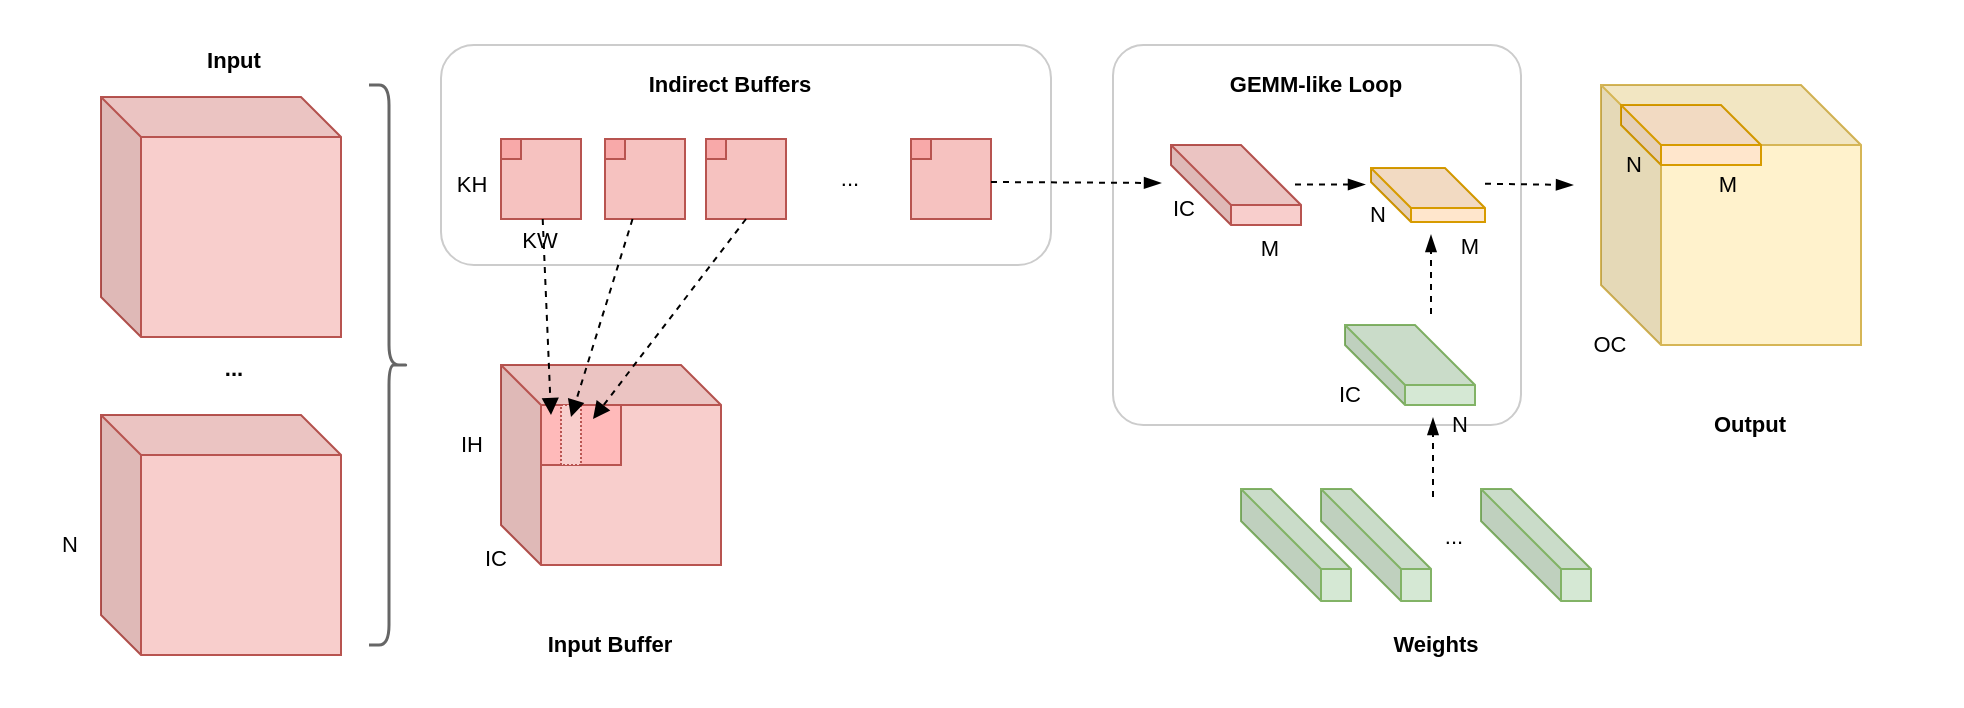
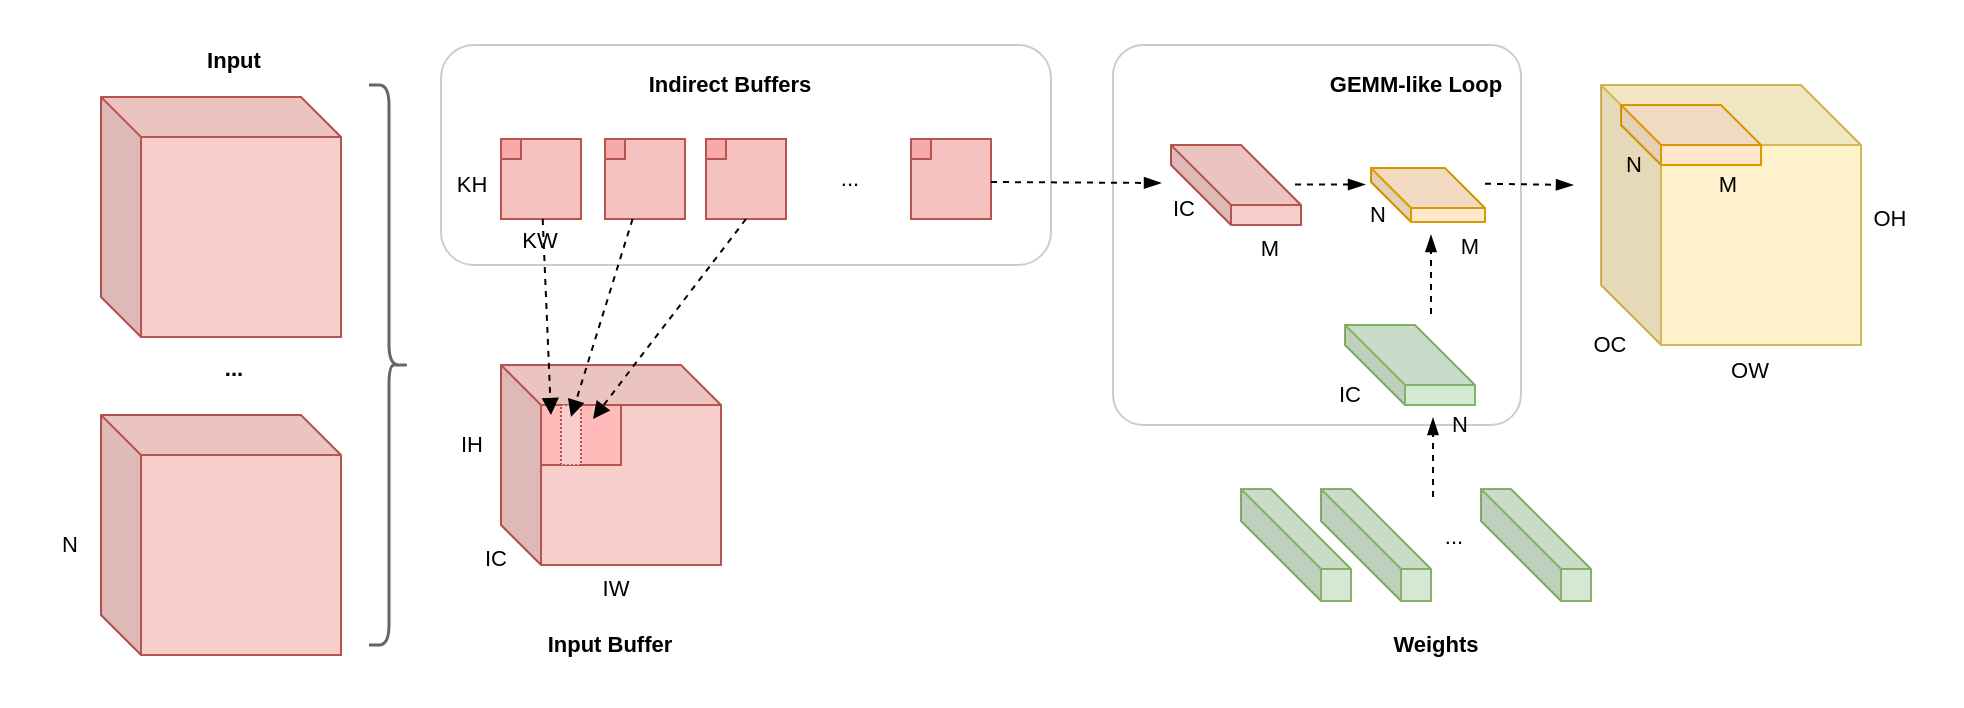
node "GEMM-like Loop": moved (1317, 85) -> (1417, 85)
node "OH": added
node "OW": added
node "Output": removed
node "IW": added
